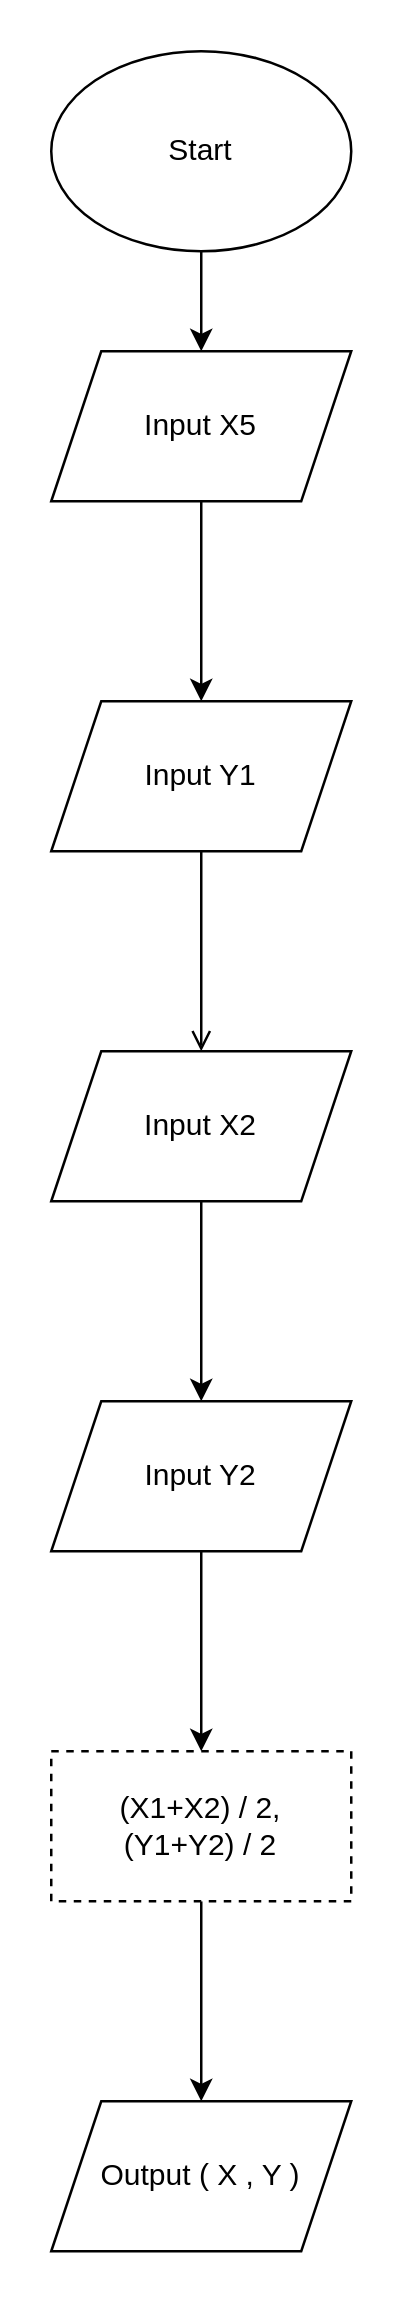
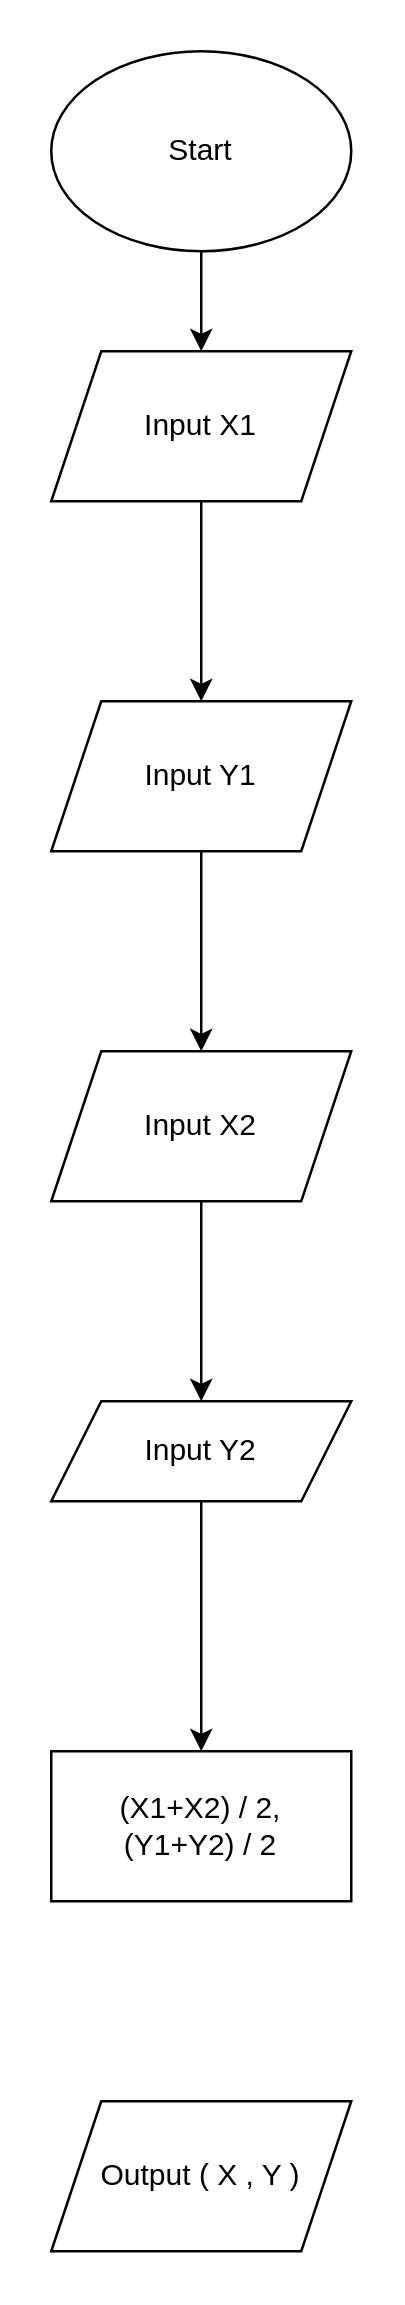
node "Input X5": label "Input X5" -> "Input X1"
edge "Input Y1" -> "Input X2": arrowhead open -> classic
node "Input Y2": size 300x150 -> 300x100
node "(X1+X2) / 2, (Y1+Y2) / 2": style dashed -> solid
edge "(X1+X2) / 2, (Y1+Y2) / 2" -> "Output ( X , Y )": removed
